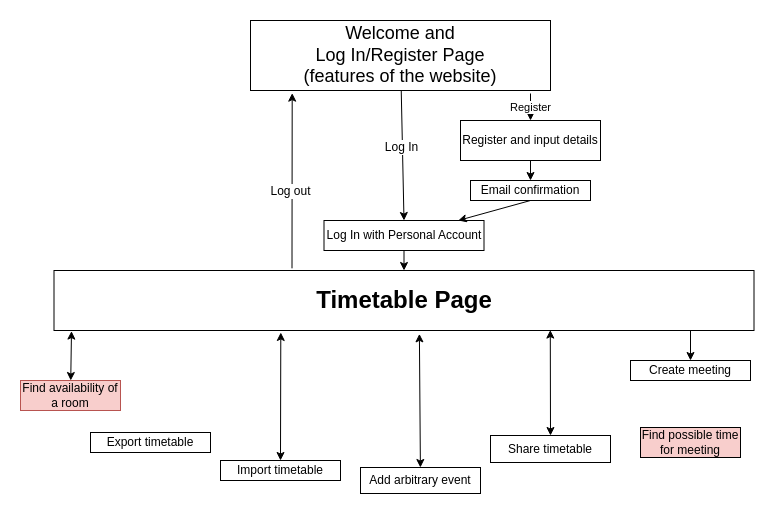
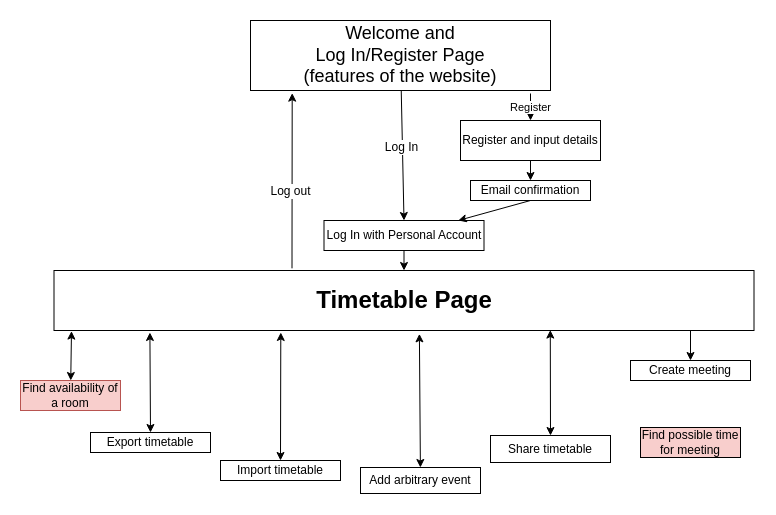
edge "Timetable Page" -- "Export timetable": added
